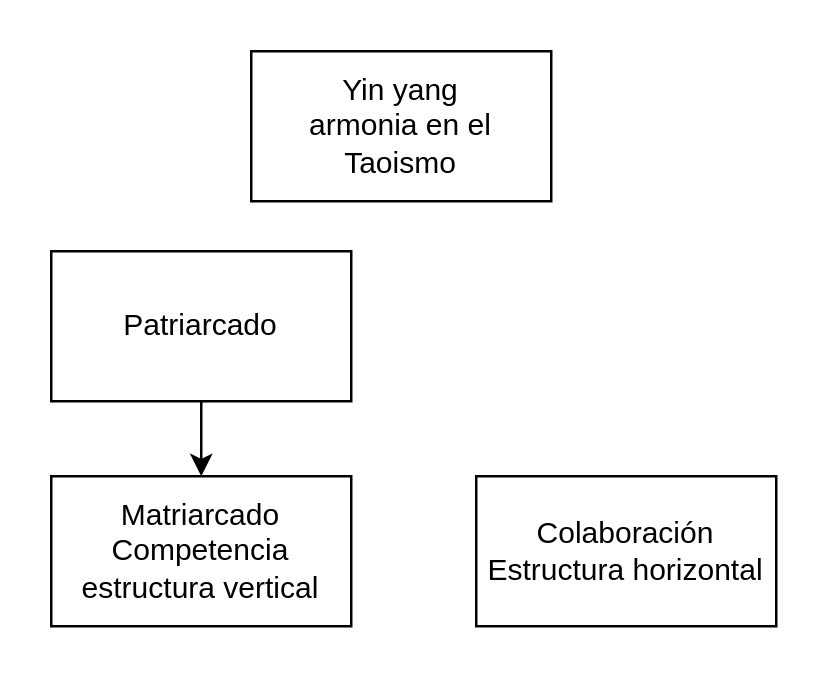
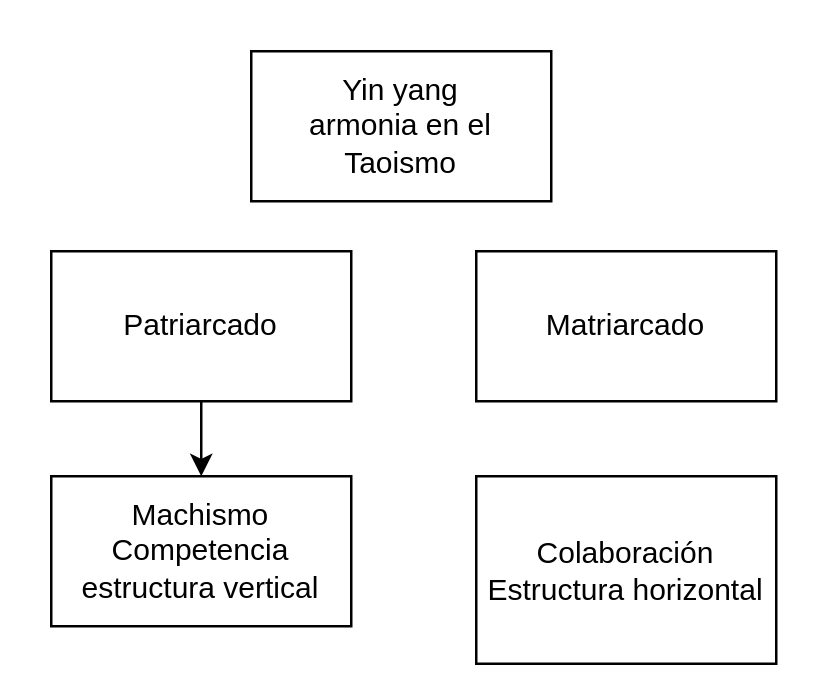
node "Matriarcado": added
node "Matriarcado Competencia estructura vertical": label "Matriarcado Competencia estructura vertical" -> "Machismo Competencia estructura vertical"
node "Colaboración Estructura horizontal": size 300x150 -> 300x188
